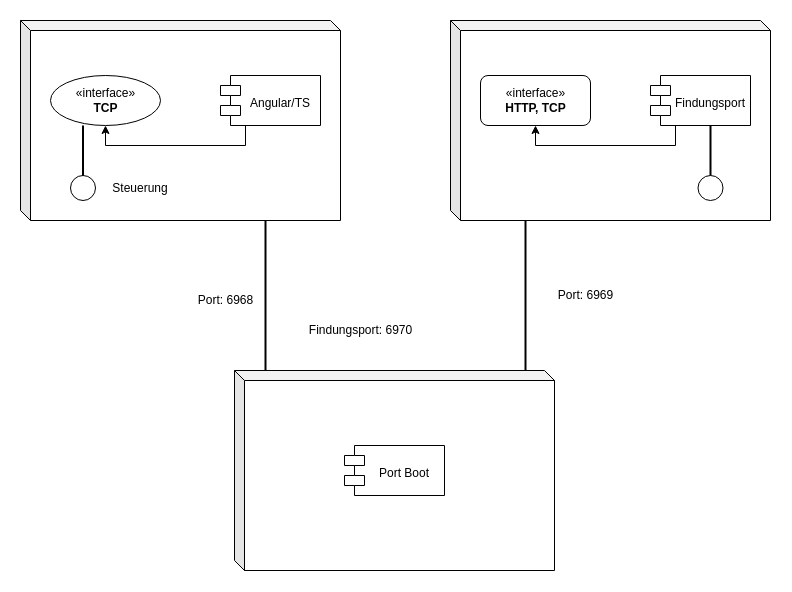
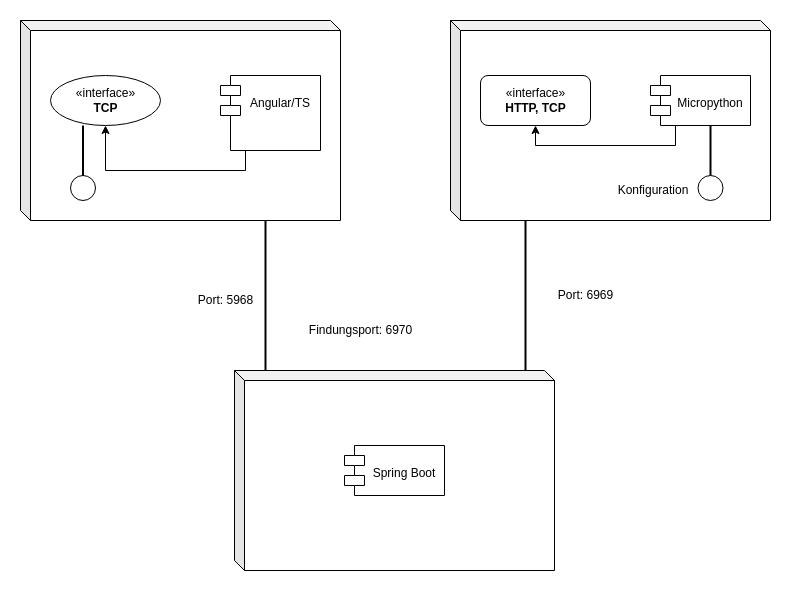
node "Angular/TS": size 100x50 -> 100x75
node "Findungsport": label "Findungsport" -> "Micropython"
node "Steuerung": removed
node "Konfiguration": added
node "Port: 6968": label "Port: 6968" -> "Port: 5968"
node "Port Boot": label "Port Boot" -> "Spring Boot"
